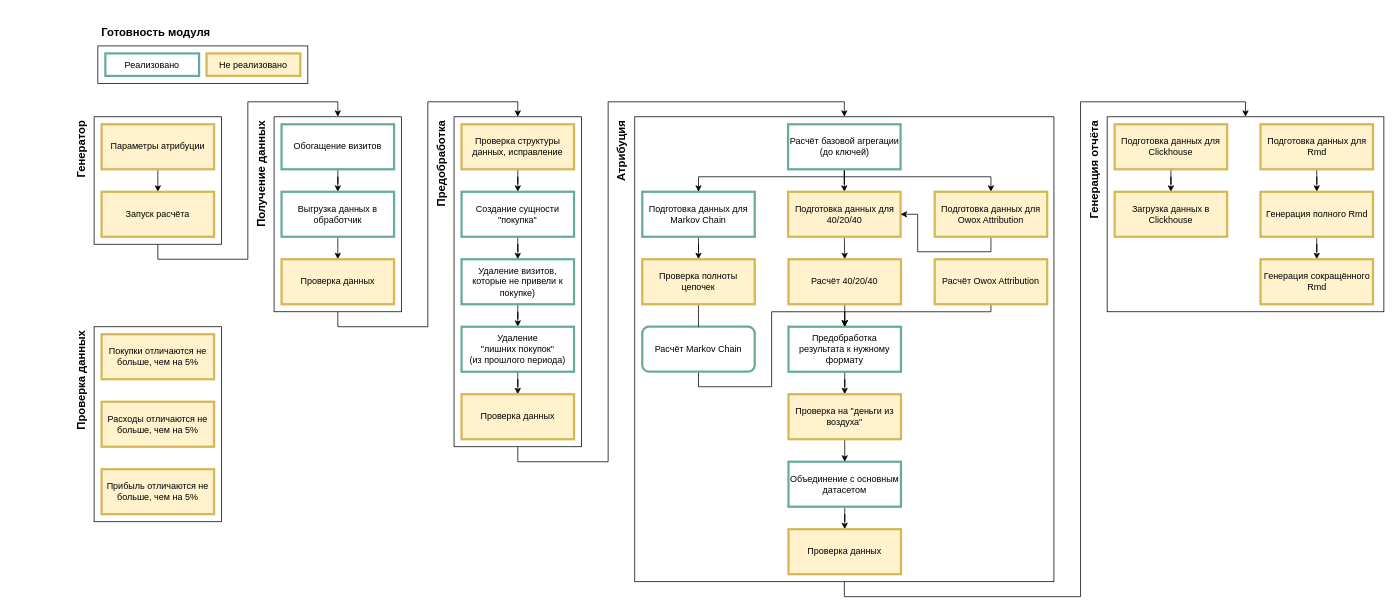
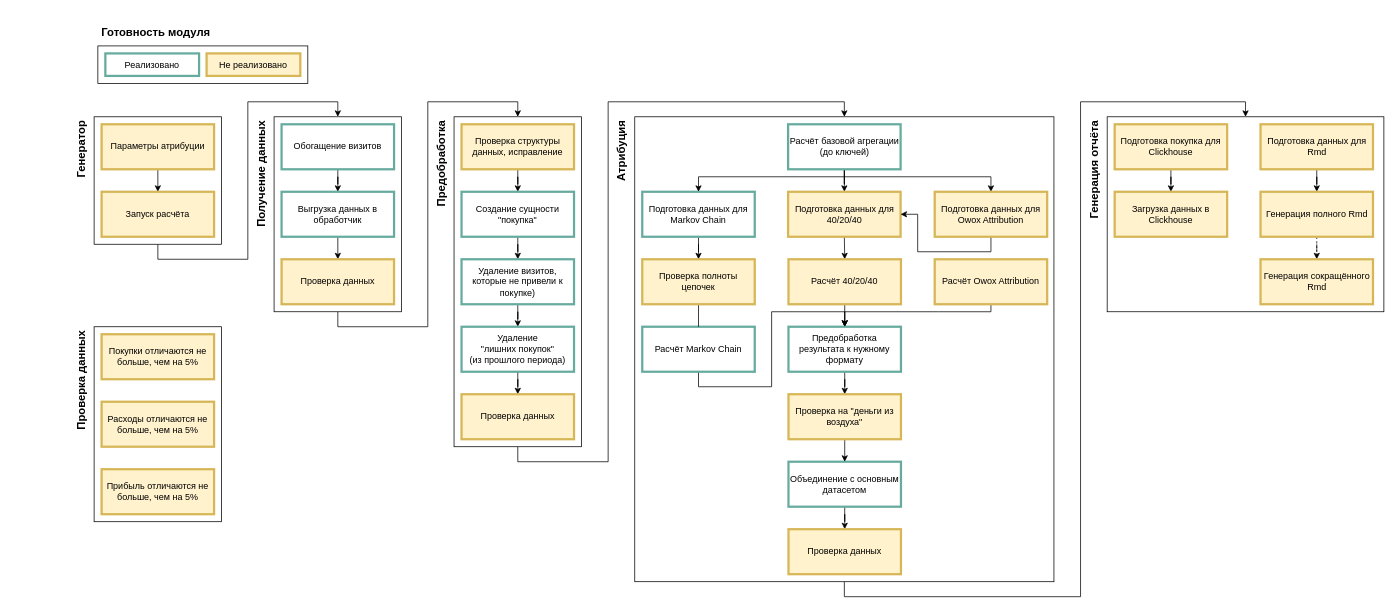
node "Подготовка данных для Clickhouse": label "Подготовка данных для Clickhouse" -> "Подготовка покупка для Clickhouse"
edge "Генерация полного Rmd" -> "Генерация сокращённого Rmd": style solid -> dashed
node "Расчёт Markov Chain": shape rounded rectangle -> rectangle
